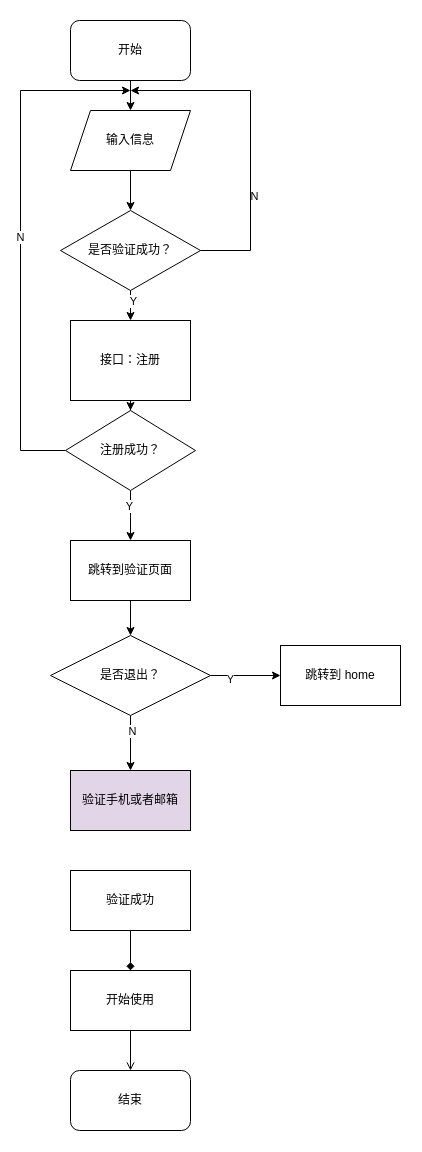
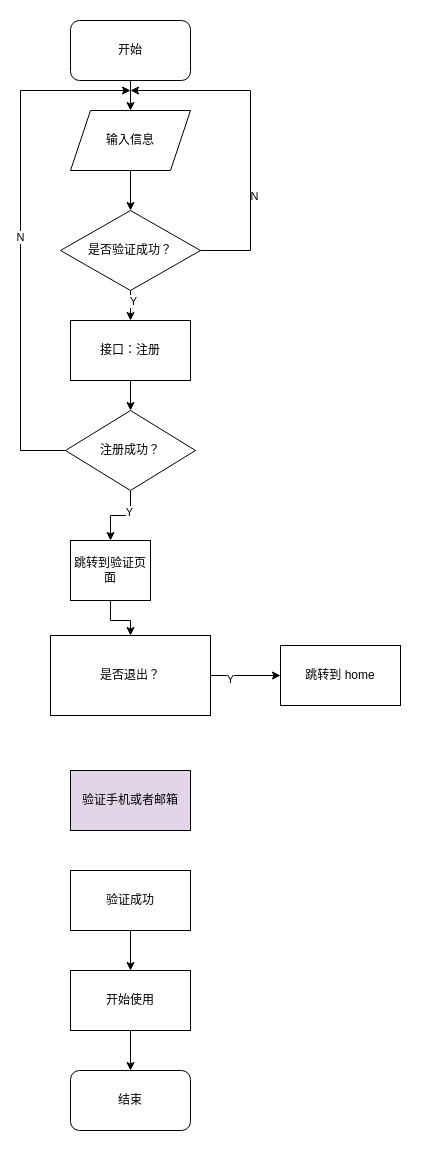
node "接口：注册": size 120x80 -> 120x60
node "跳转到验证页面": size 120x60 -> 80x60
node "是否退出？": shape diamond -> rectangle
edge "是否退出？" -> "验证手机或者邮箱": removed, label "N"
edge "验证成功" -> "开始使用": arrowhead diamond -> classic
edge "开始使用" -> "结束": arrowhead open -> classic
